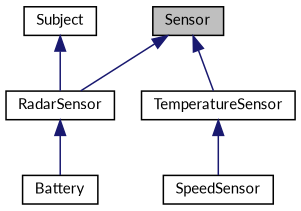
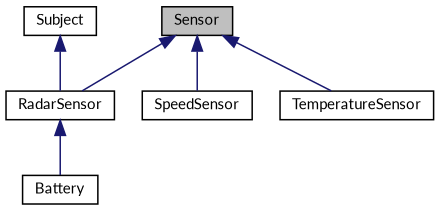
edge "SpeedSensor" -> "TemperatureSensor": now "SpeedSensor" -> "Sensor"
